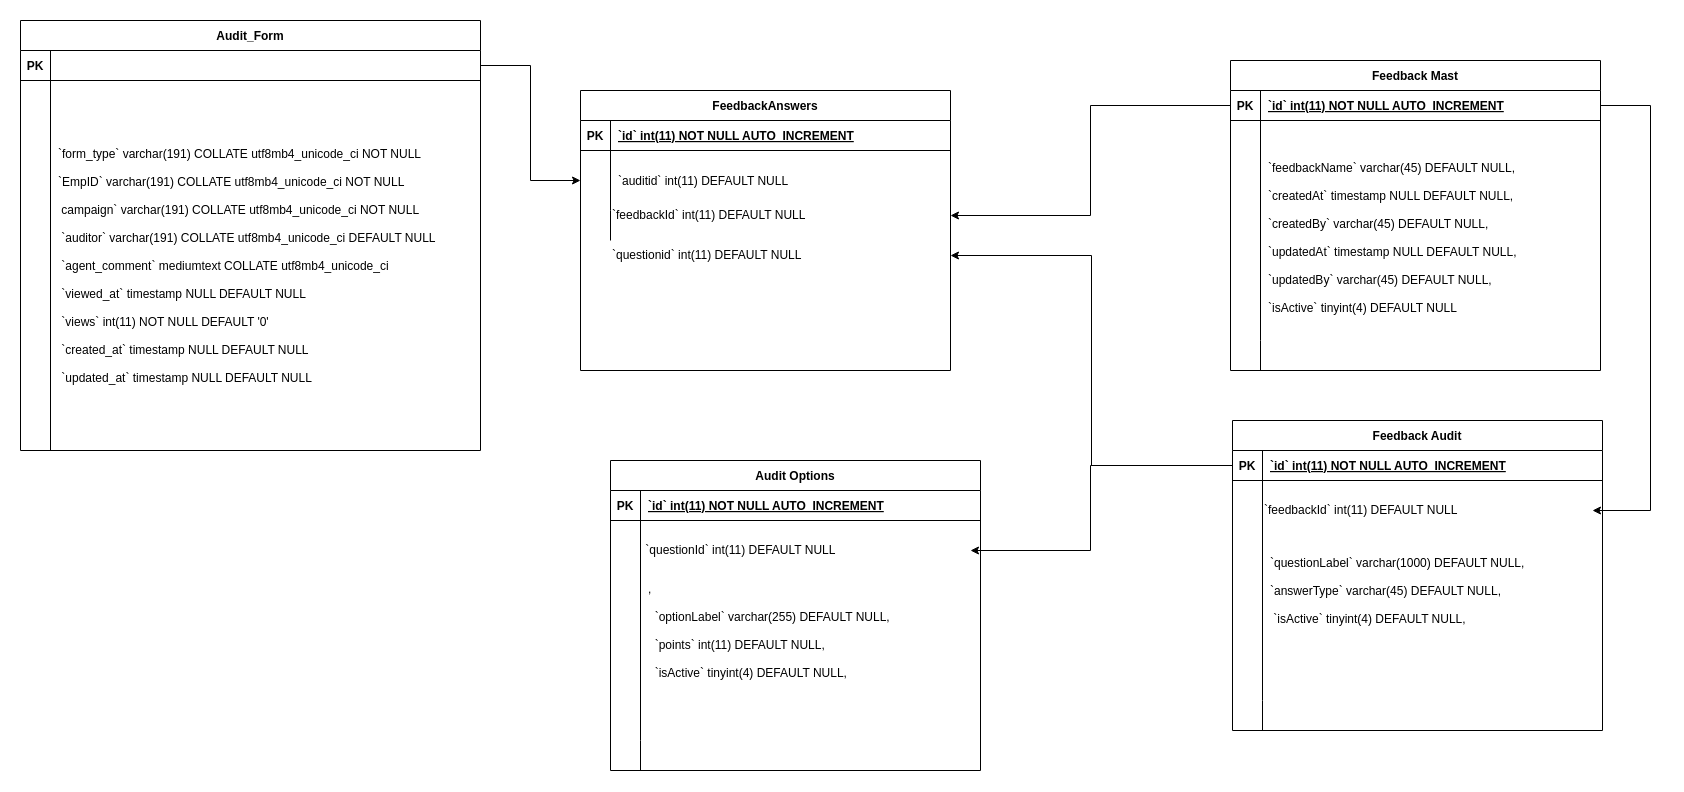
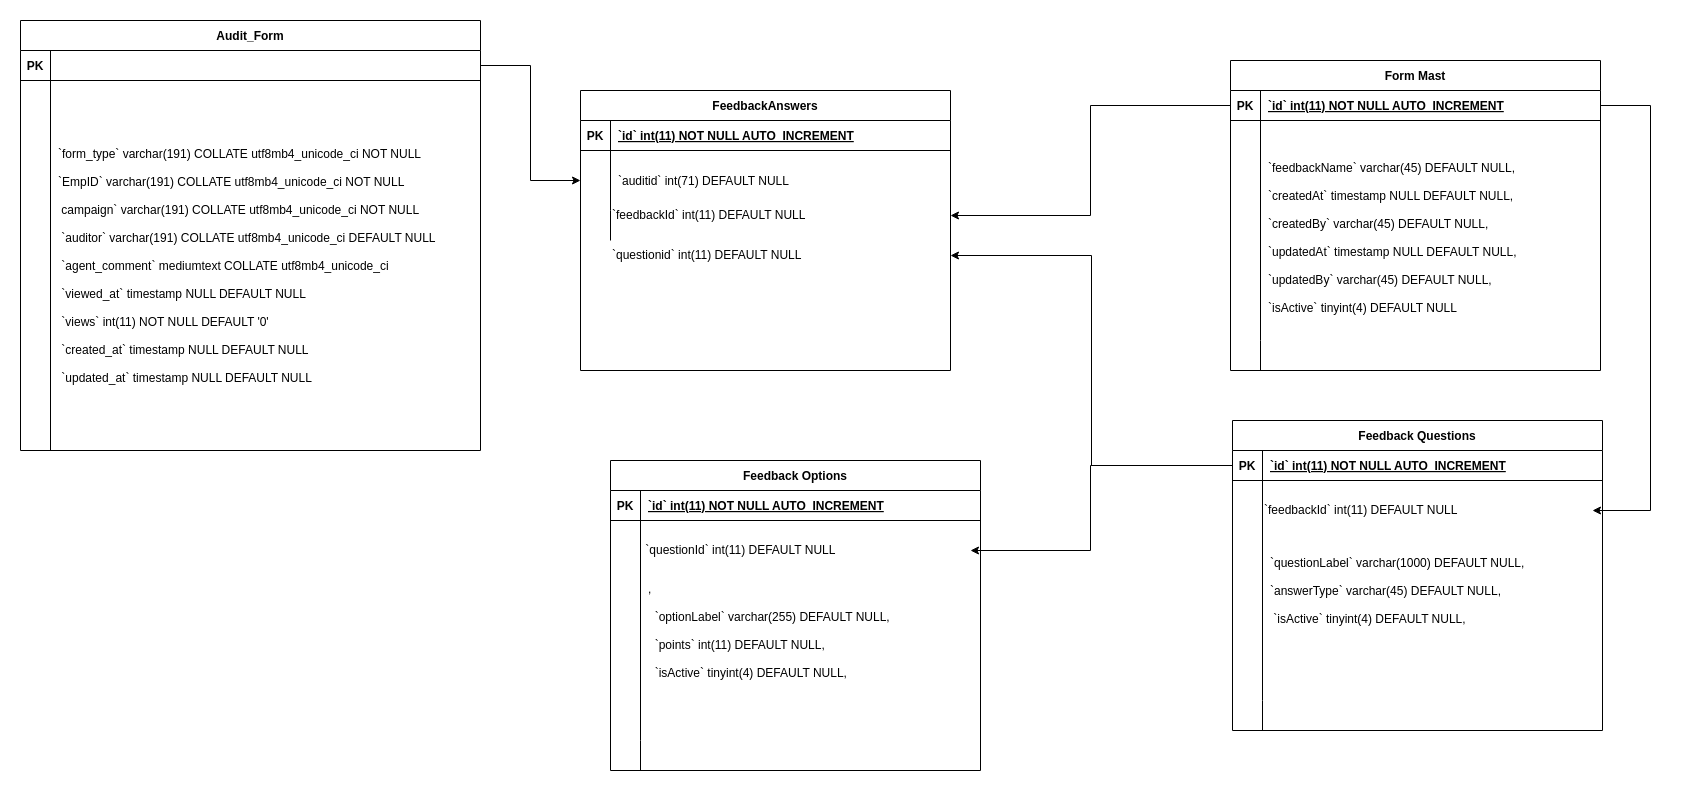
node "Feedback Mast": label "Feedback Mast" -> "Form Mast"
node "`auditid` int(11) DEFAULT NULL": label "`auditid` int(11) DEFAULT NULL" -> "`auditid` int(71) DEFAULT NULL"
node "Feedback Audit": label "Feedback Audit" -> "Feedback Questions"
node "Audit Options": label "Audit Options" -> "Feedback Options"
